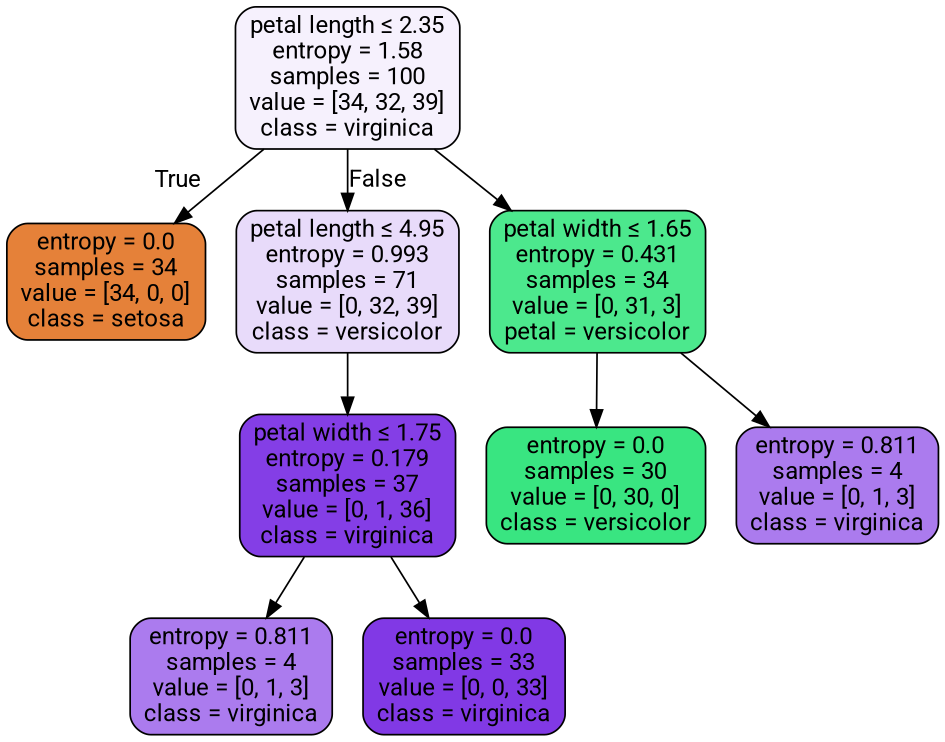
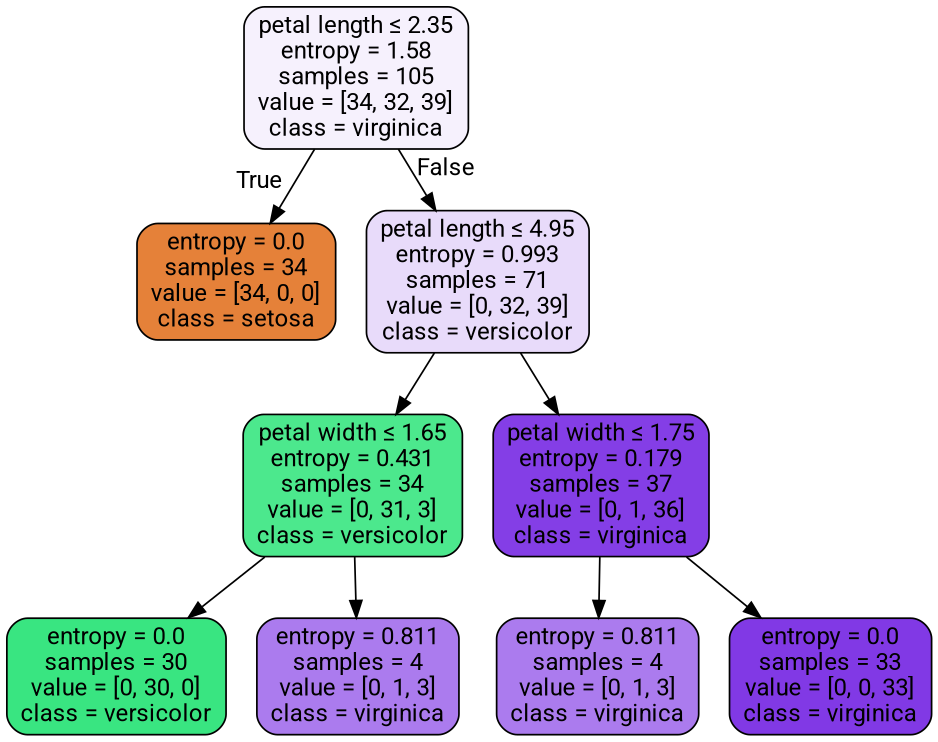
node "petal length ≤ 2.35": text "samples = 100" -> "samples = 105"
edge "petal length ≤ 2.35" -> "petal width ≤ 1.65": now "petal length ≤ 4.95" -> "petal width ≤ 1.65"
node "petal width ≤ 1.65": text "petal = versicolor" -> "class = versicolor"
